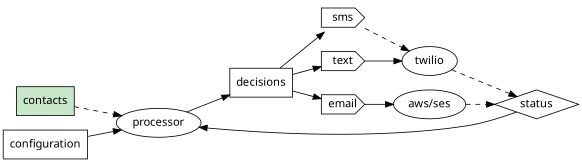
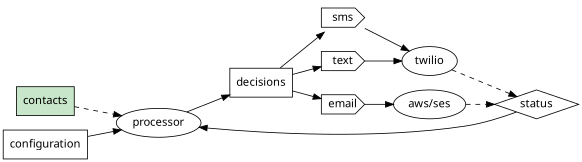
edge "sms" -> "twilio": style dashed -> solid
